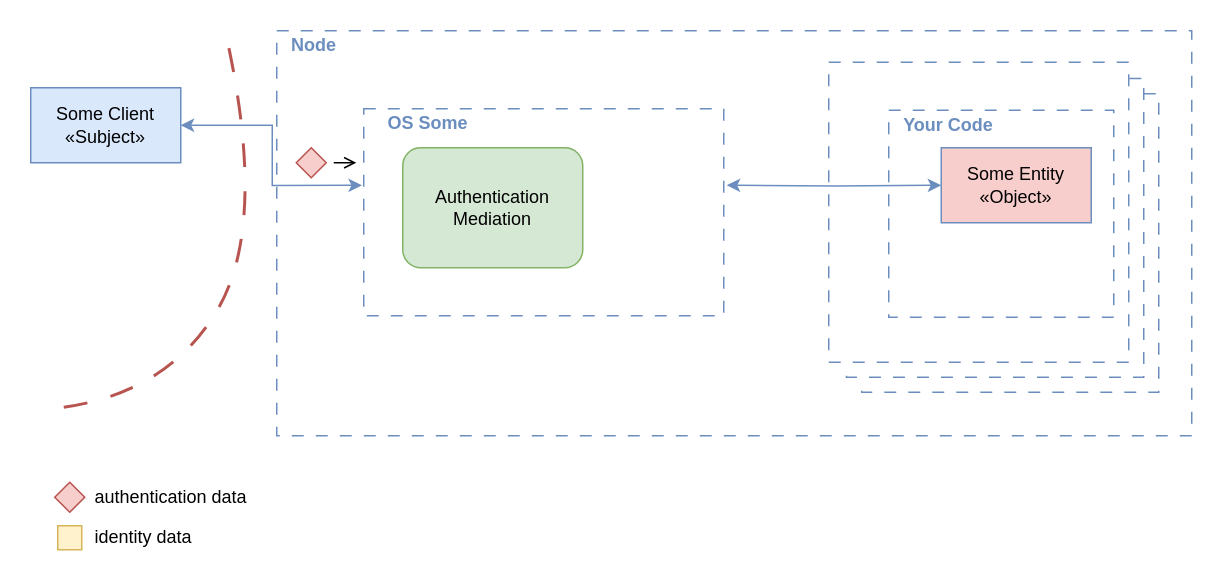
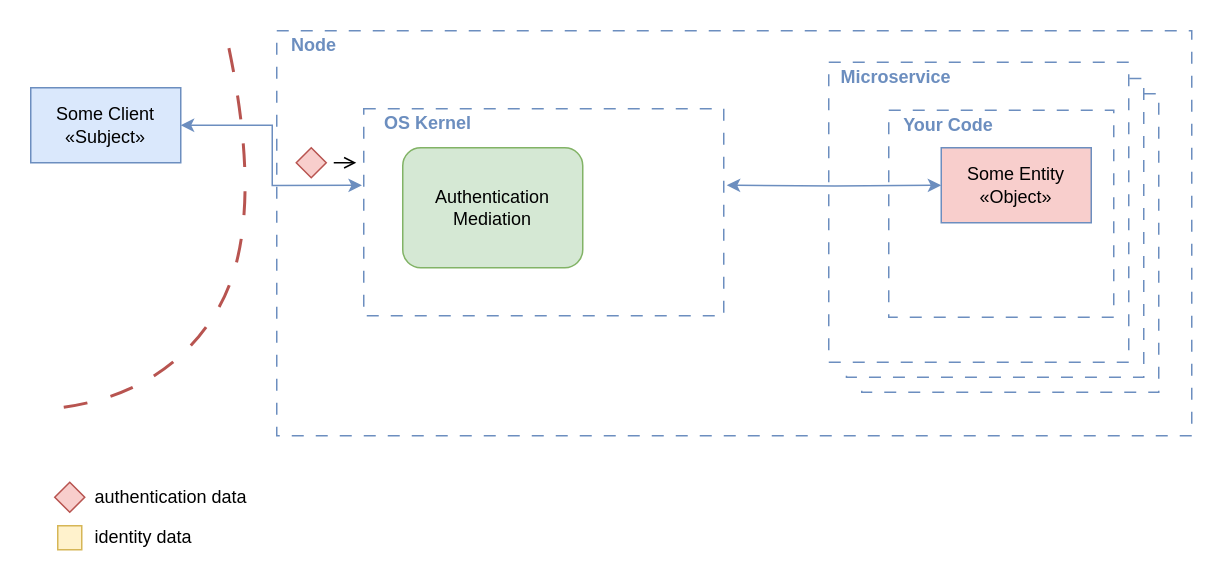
node "Microservice": added
node "OS Some": label "OS Some" -> "OS Kernel"
